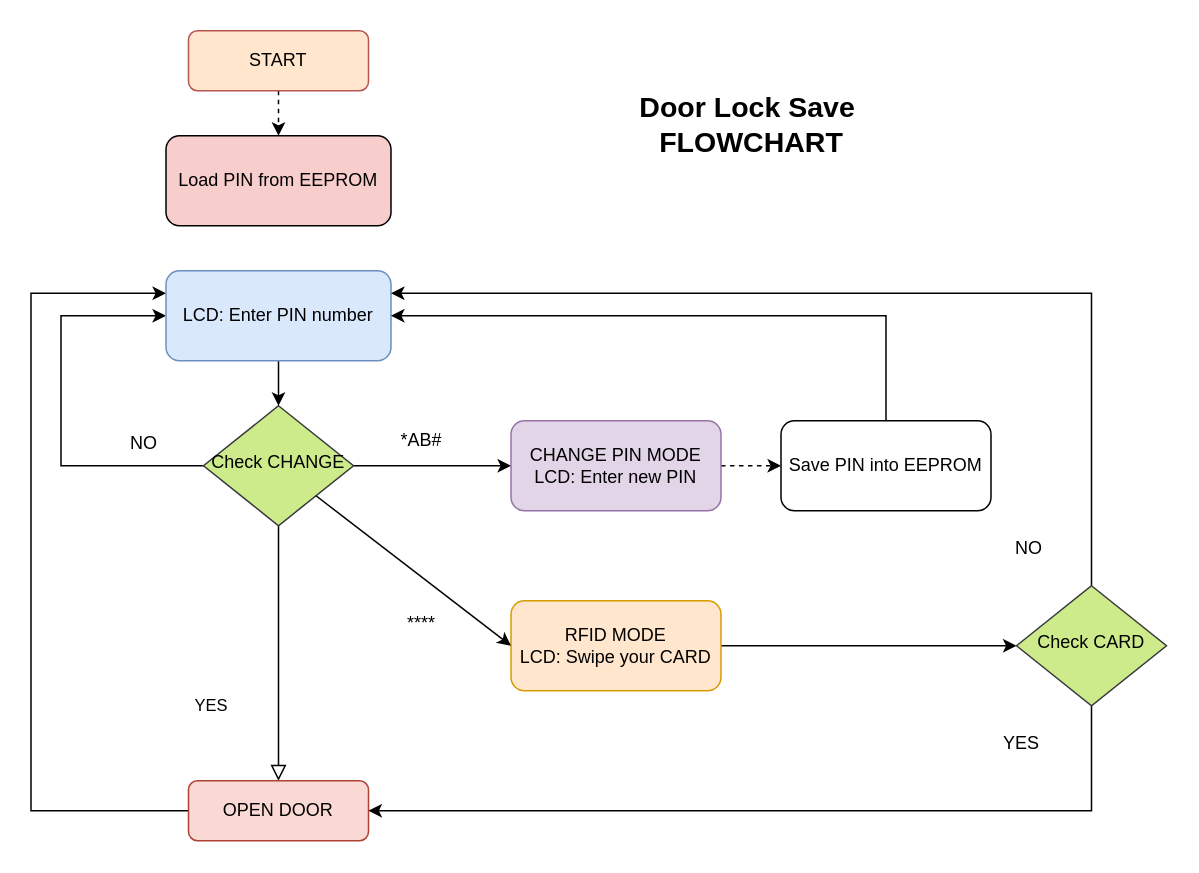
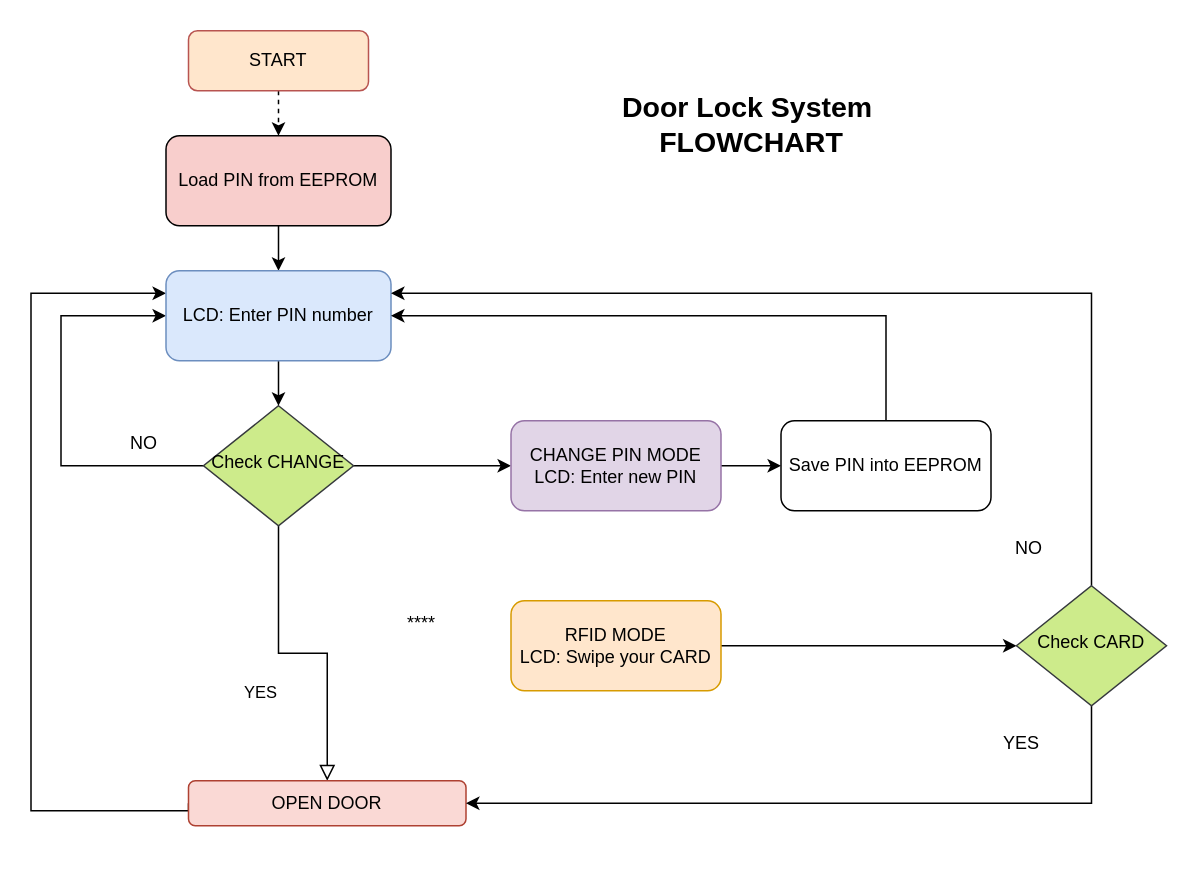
node "Door Lock Save FLOWCHART": label "Door Lock Save FLOWCHART" -> "Door Lock System FLOWCHART"
edge "Load PIN from EEPROM" -> "LCD: Enter PIN number": added
node "*AB#": removed
edge "CHANGE PIN MODE LCD: Enter new PIN" -> "Save PIN into EEPROM": style dashed -> solid
edge "Check CHANGE" -> "RFID MODE LCD: Swipe your CARD": removed
node "OPEN DOOR": size 180x60 -> 278x45
